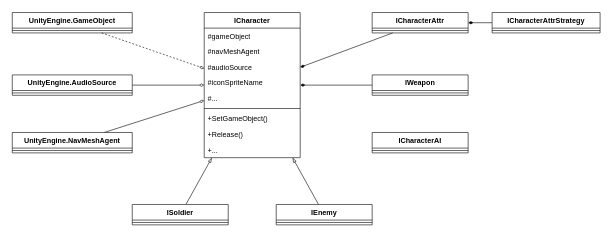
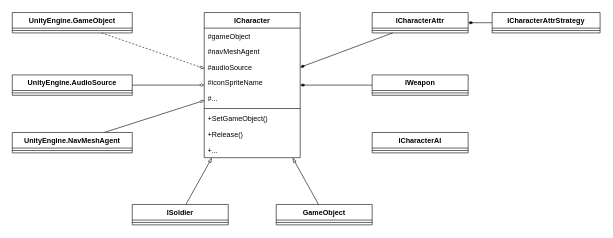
node "IEnemy": label "IEnemy" -> "GameObject"
